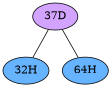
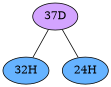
node "64H": label "64H" -> "24H"
